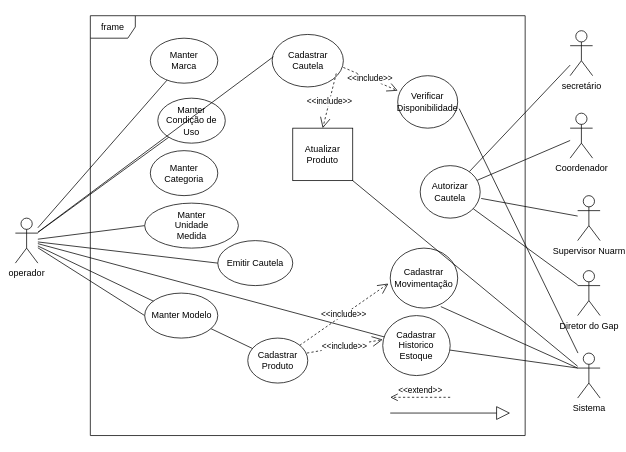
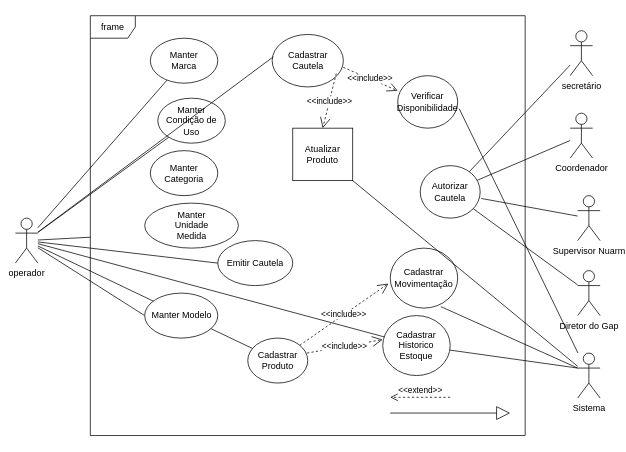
edge "Manter Unidade Medida" -- "operador": now "frame" -- "operador"
